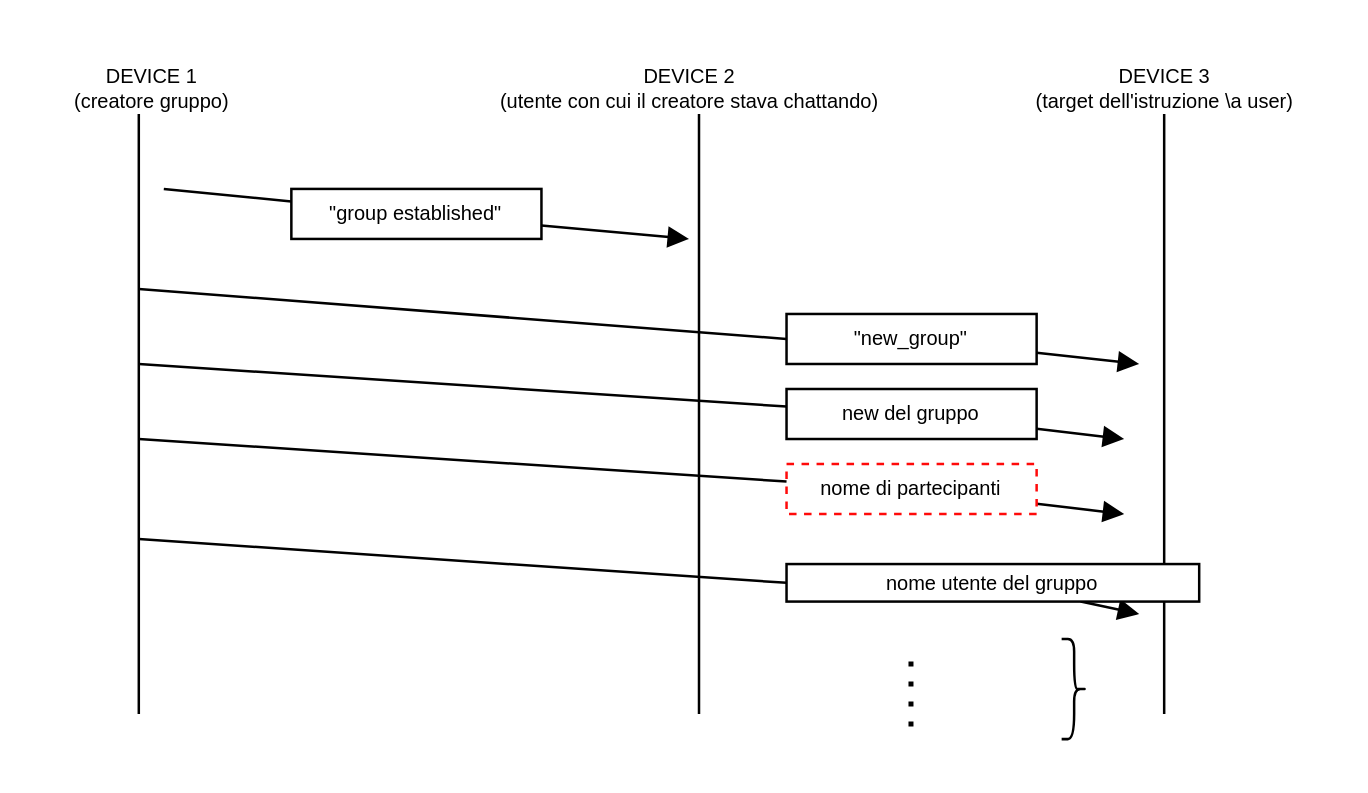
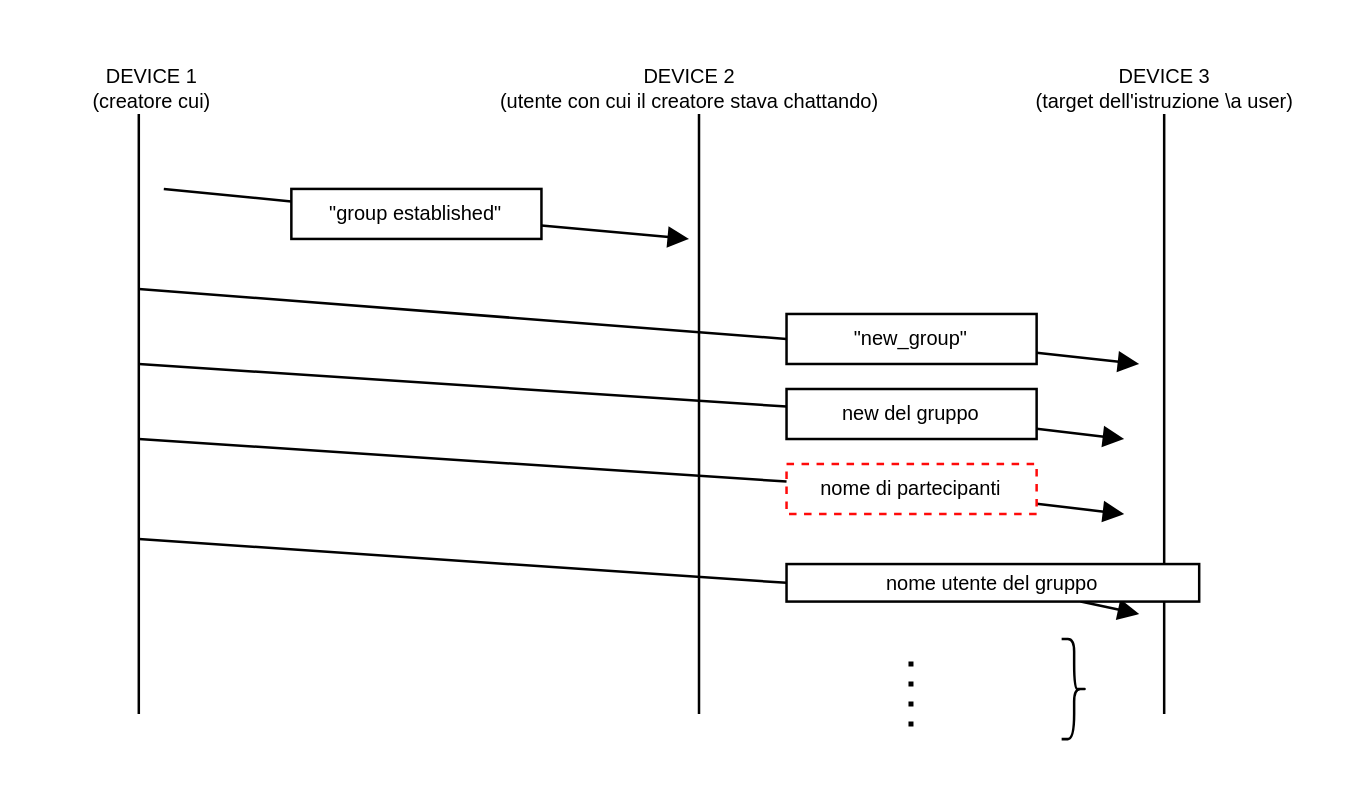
node "DEVICE 1 (creatore gruppo)": label "DEVICE 1 (creatore gruppo)" -> "DEVICE 1 (creatore cui)"
